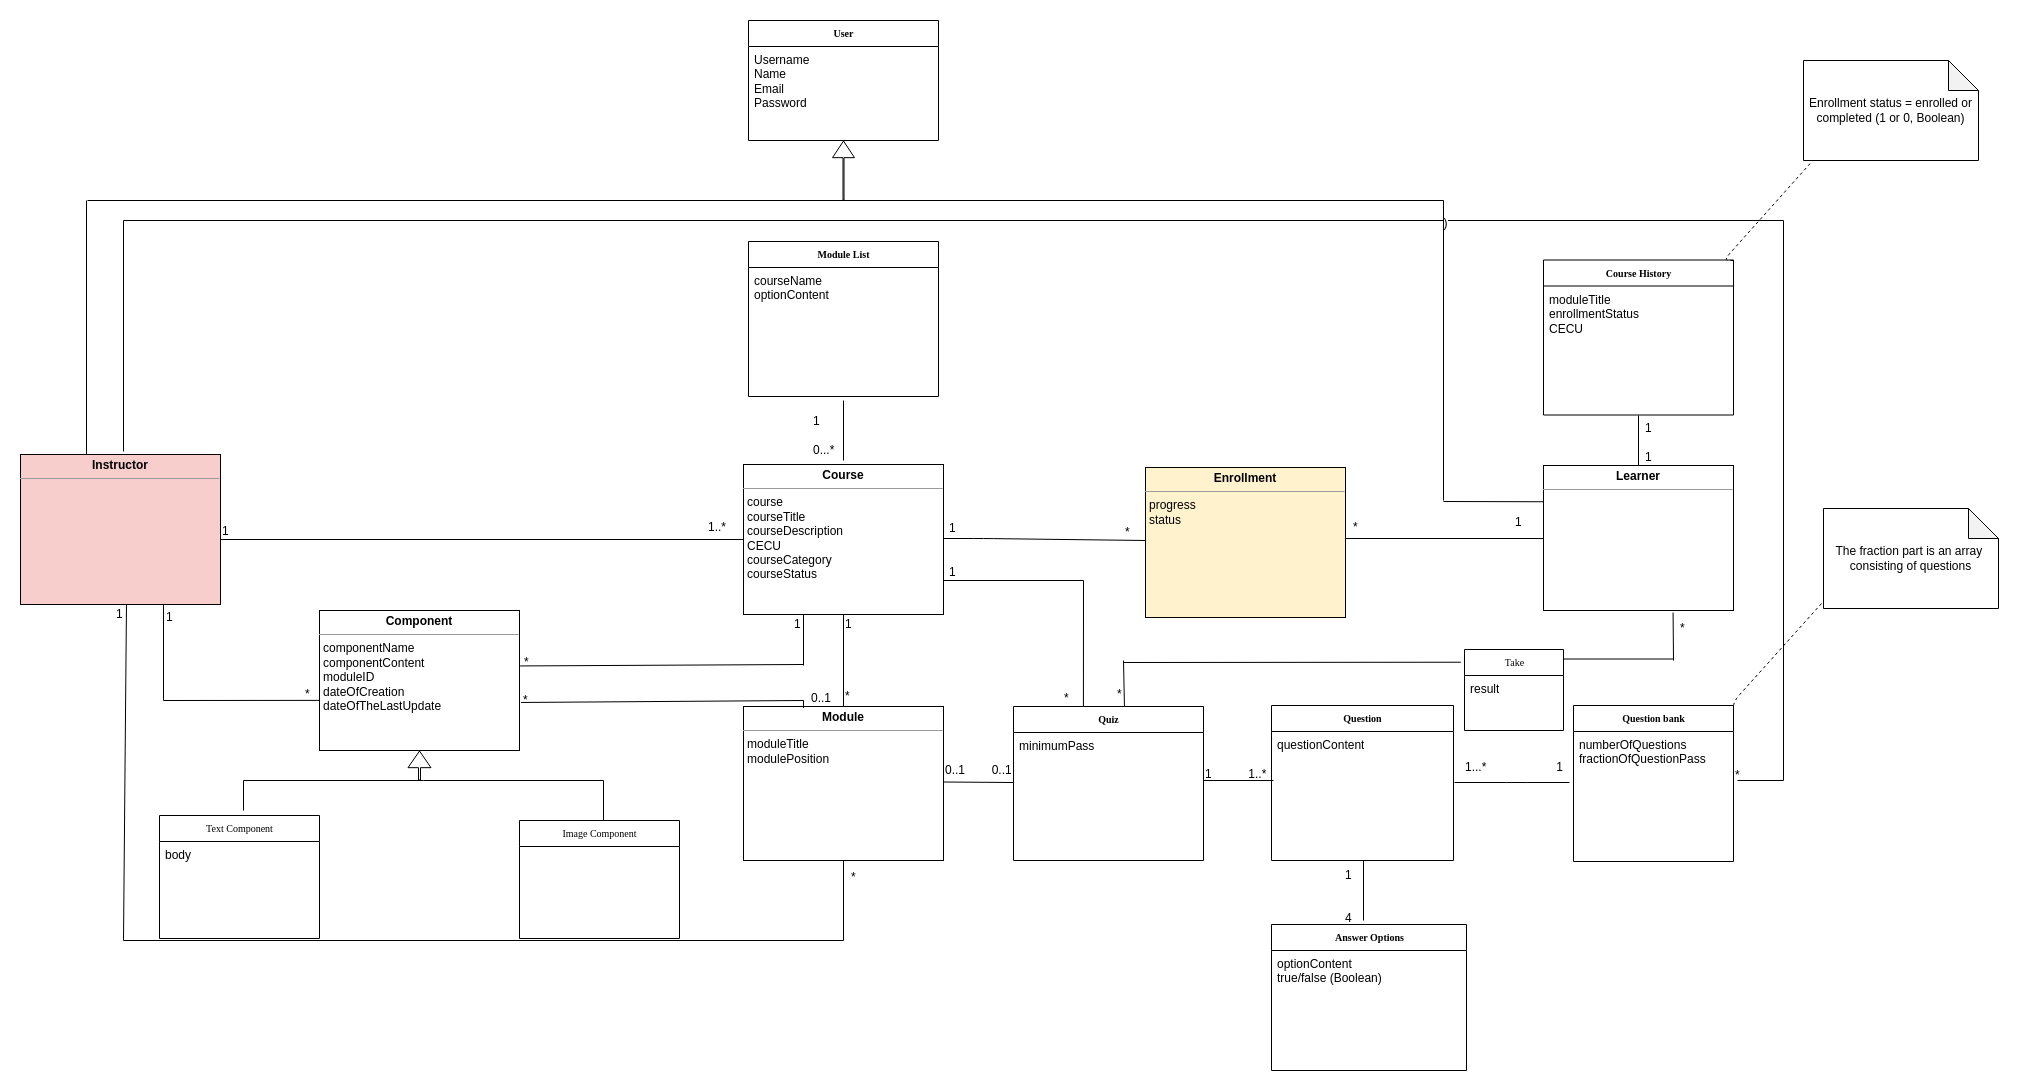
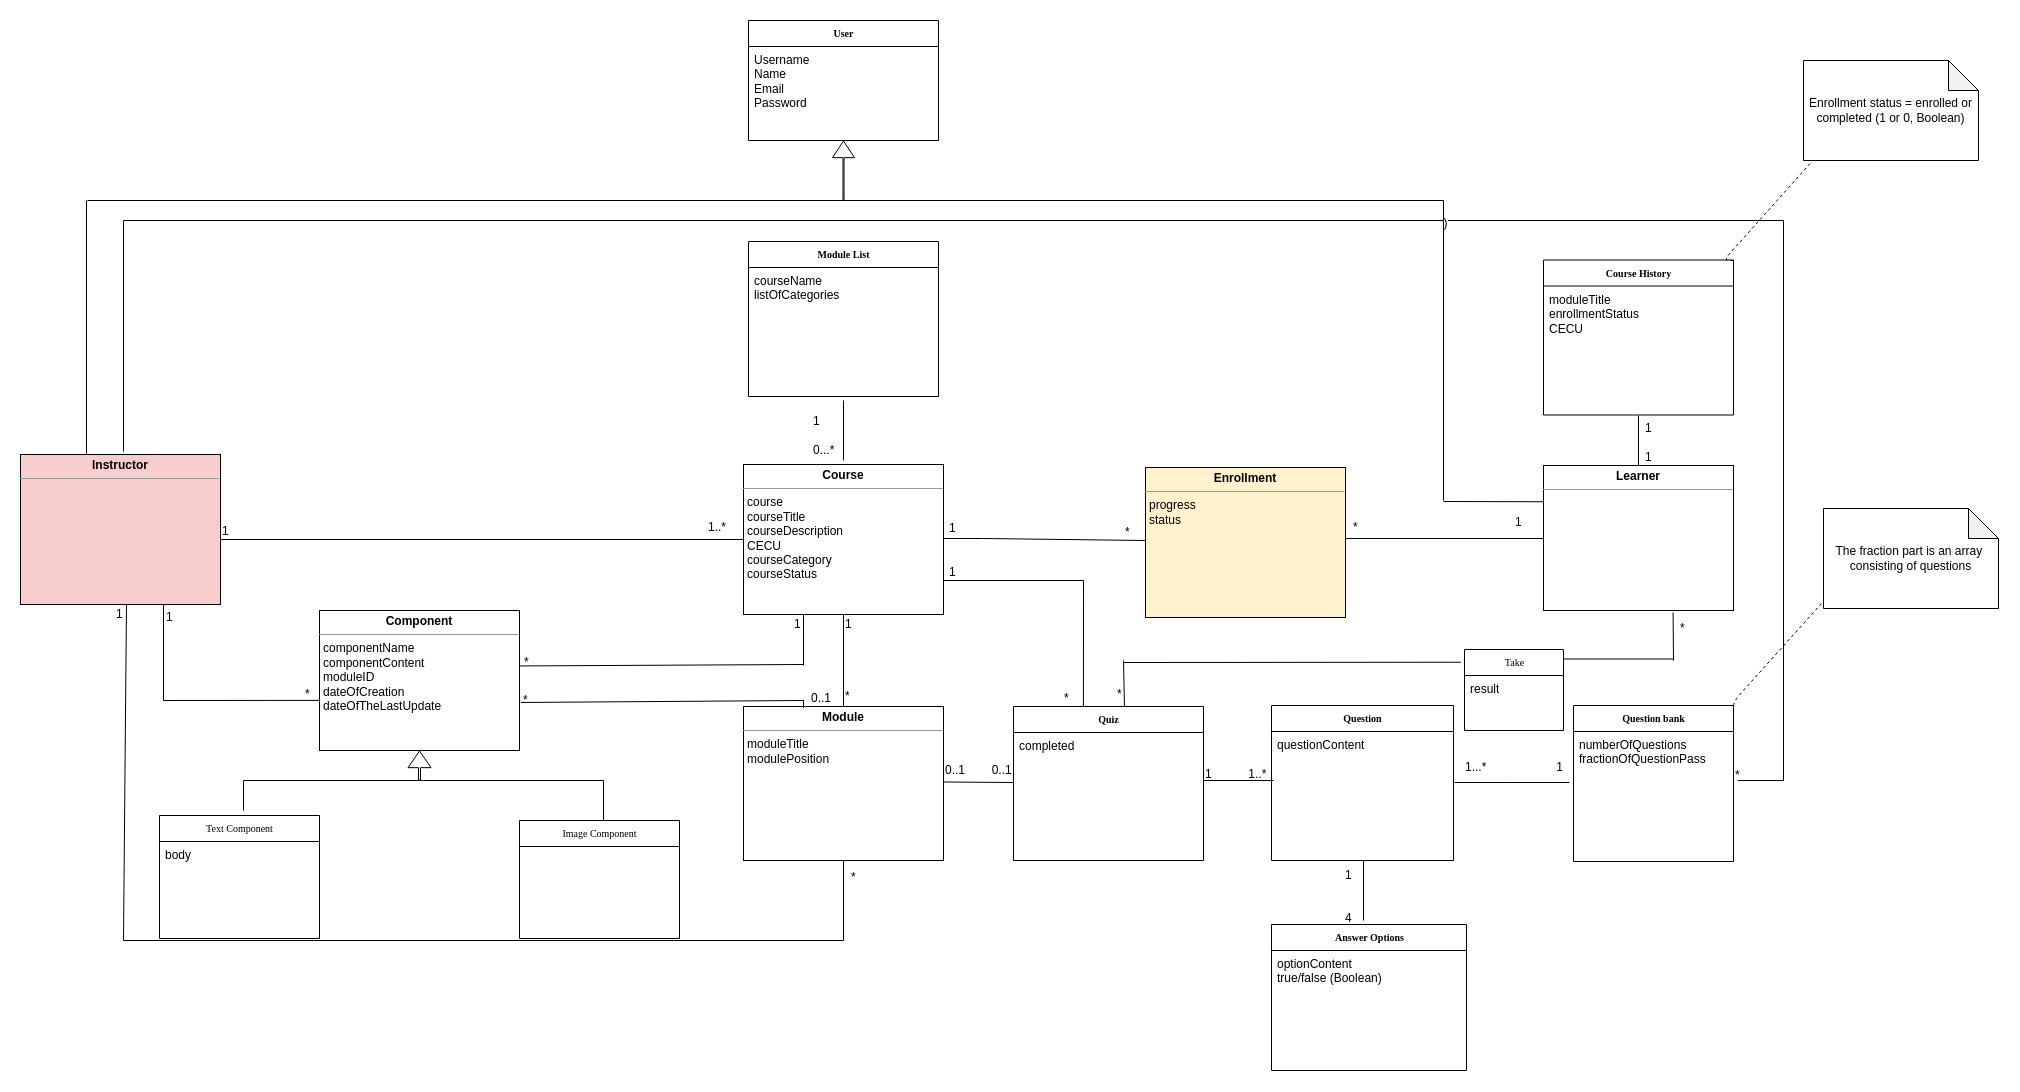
node "courseName optionContent": label "courseName optionContent" -> "courseName listOfCategories"
node "minimumPass": label "minimumPass" -> "completed"
